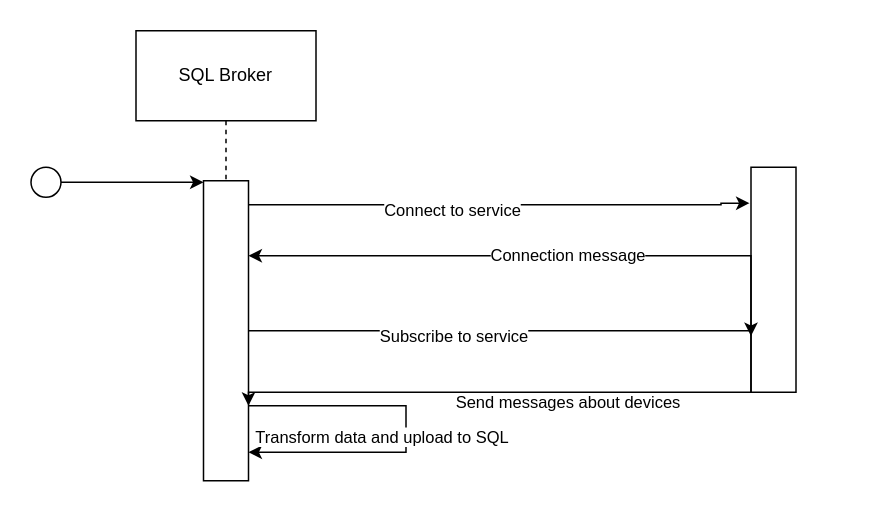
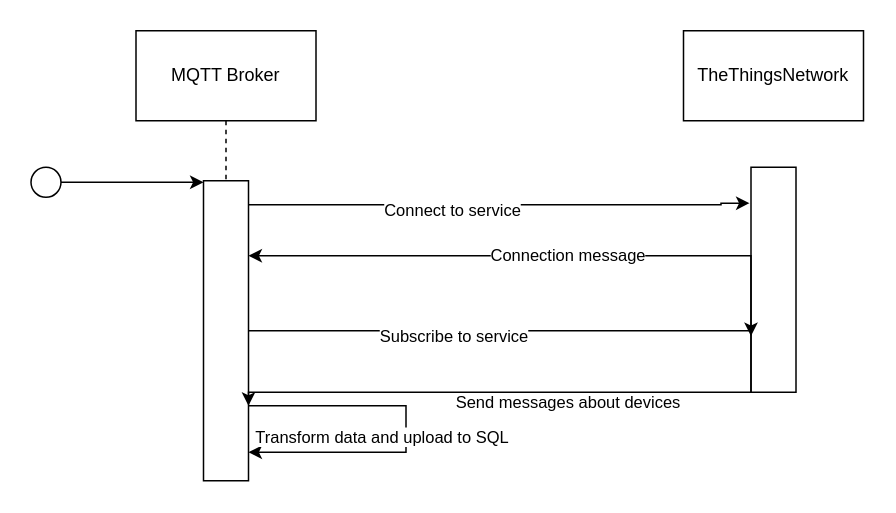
node "SQL Broker": label "SQL Broker" -> "MQTT Broker"
node "TheThingsNetwork": added
